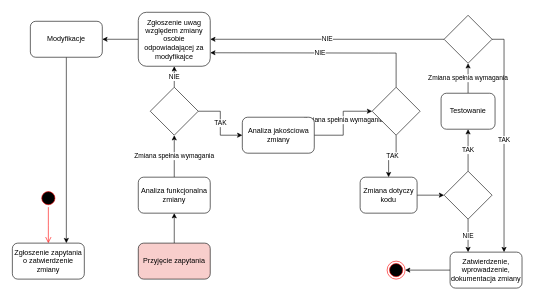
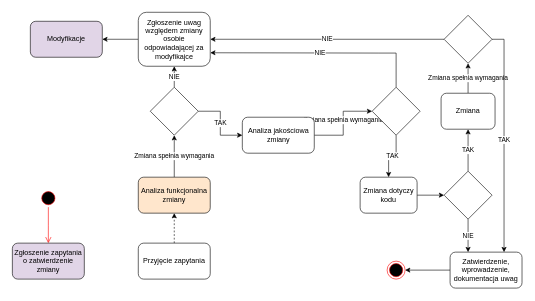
node "Modyfikacje": fillcolor #ffffff -> #e1d5e7
node "Testowanie": label "Testowanie" -> "Zmiana"
node "Analiza funkcjonalna zmiany": fillcolor #ffffff -> #ffe6cc
edge "Przyjęcie zapytania" -> "Analiza funkcjonalna zmiany": style solid -> dashed
edge "Modyfikacje" -> "Zgłoszenie zapytania o zatwierdzenie zmiany": removed
node "Zgłoszenie zapytania o zatwierdzenie zmiany": fillcolor #ffffff -> #e1d5e7
node "Przyjęcie zapytania": fillcolor #f8cecc -> #ffffff
node "Zatwierdzenie, wprowadzenie, dokumentacja zmiany": label "Zatwierdzenie, wprowadzenie, dokumentacja zmiany" -> "Zatwierdzenie, wprowadzenie, dokumentacja uwag"
